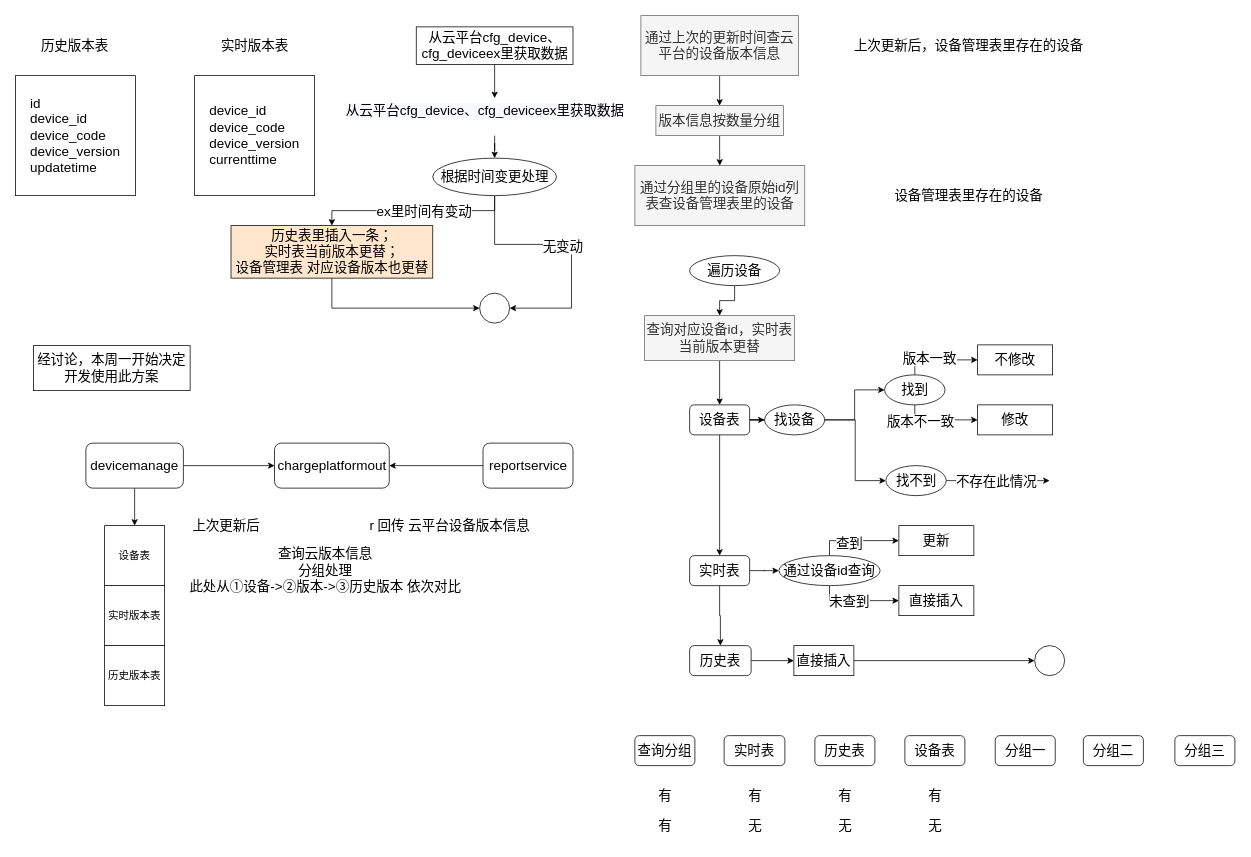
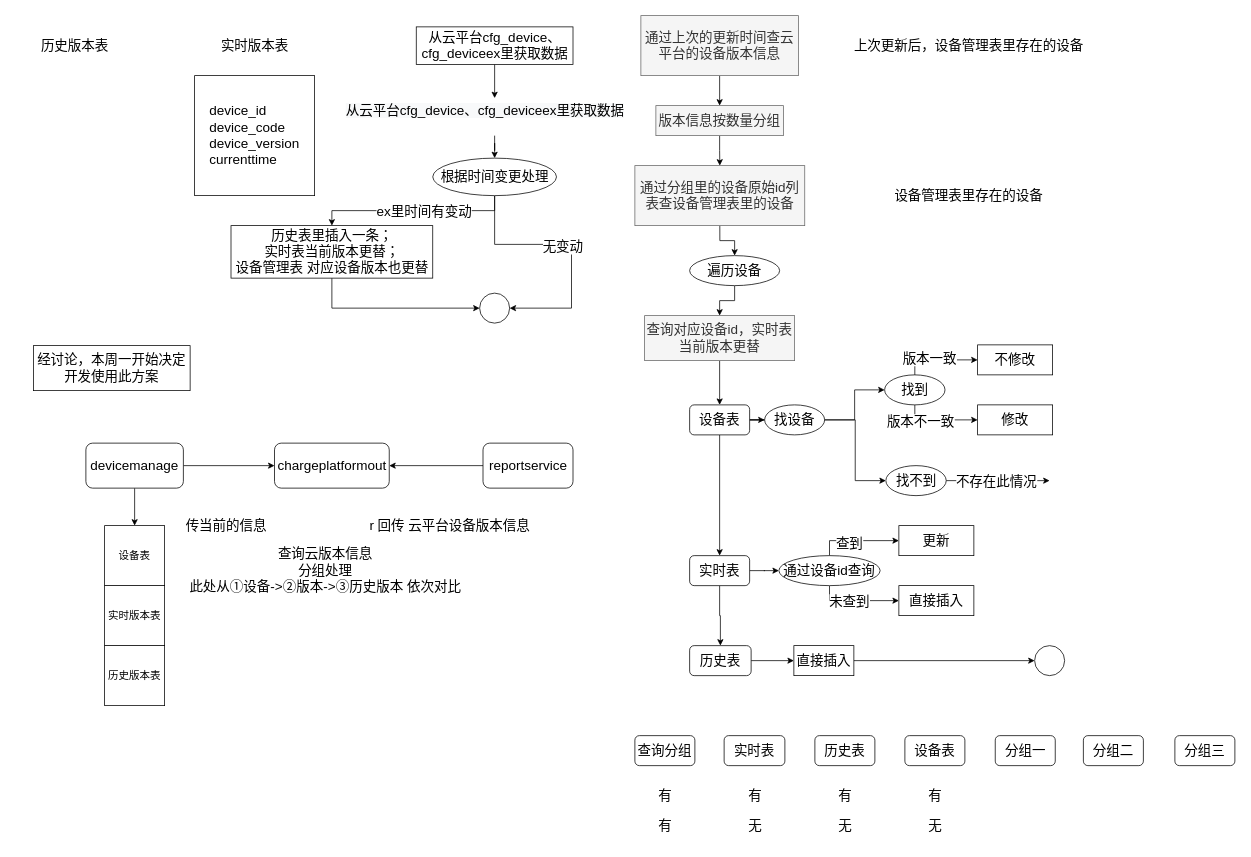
node "id device_id device_code device_version updatetime": removed
edge "通过分组里的设备原始id列表查设备管理表里的设备" -> "遍历设备": added
node "历史表里插入一条； 实时表当前版本更替； 设备管理表 对应设备版本也更替": fillcolor #ffe6cc -> #ffffff
node "上次更新后": label "上次更新后" -> "传当前的信息"
